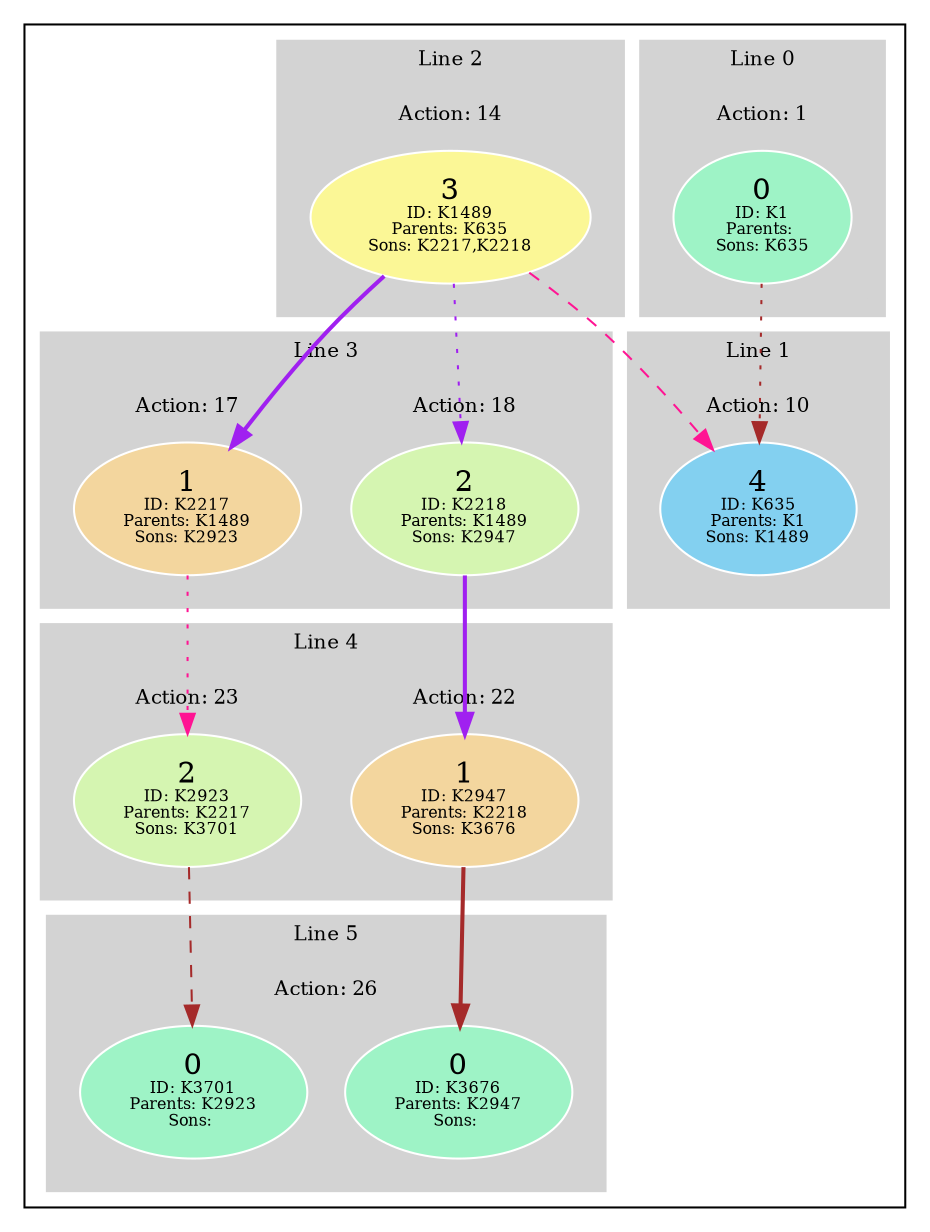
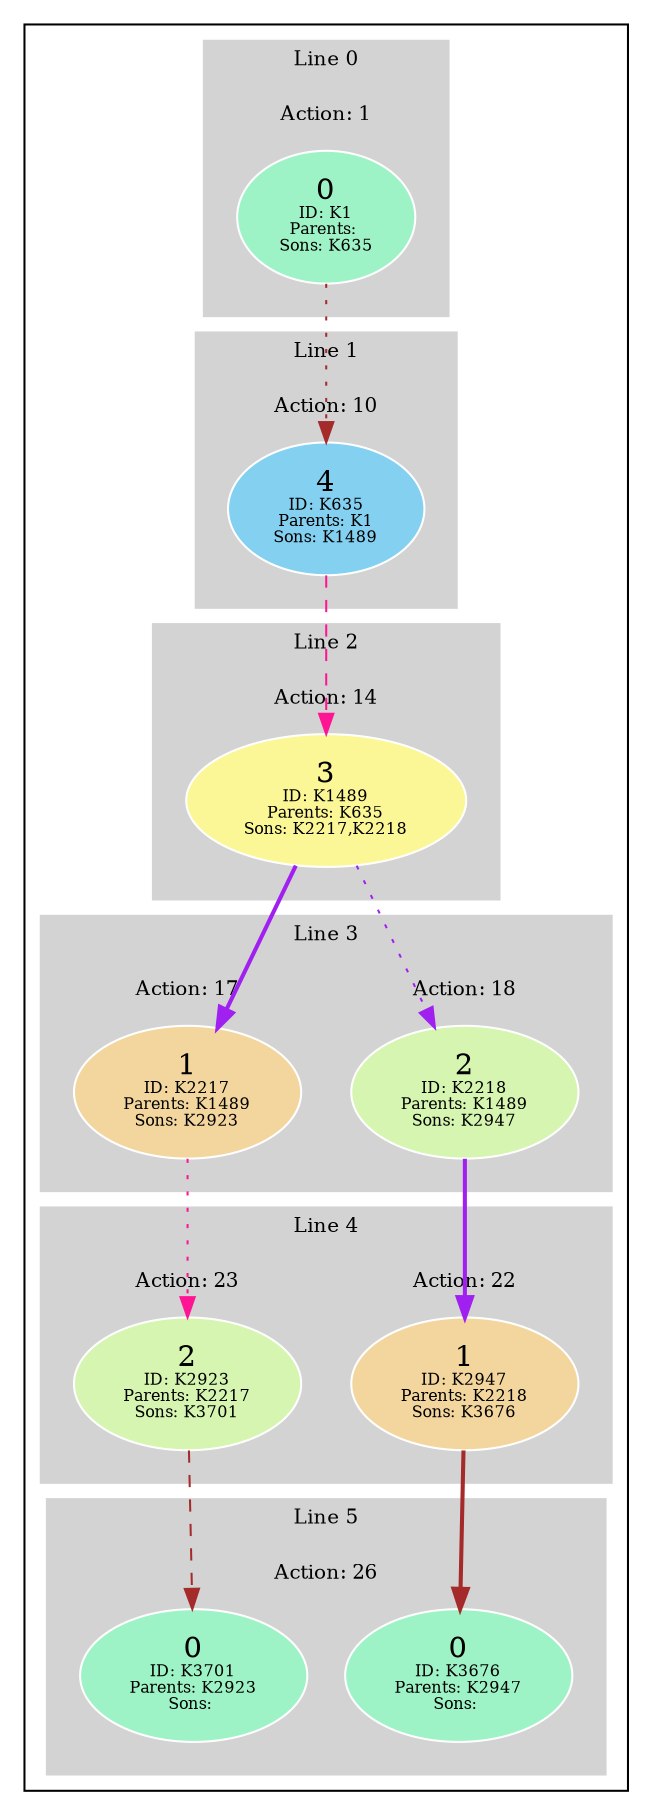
edge "3" -> "4": reversed
